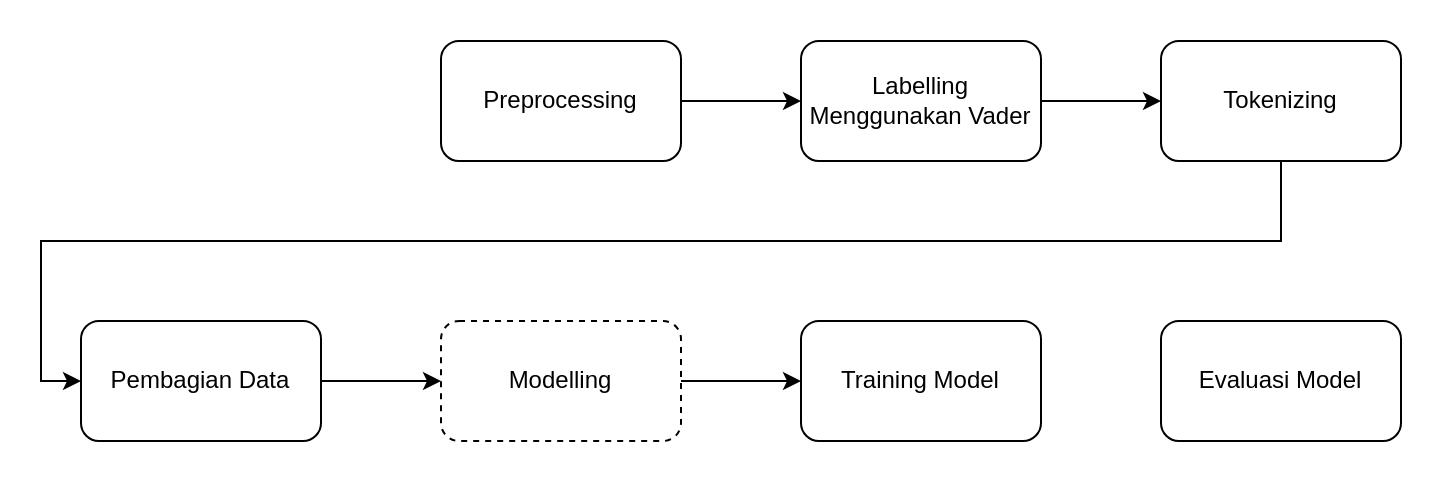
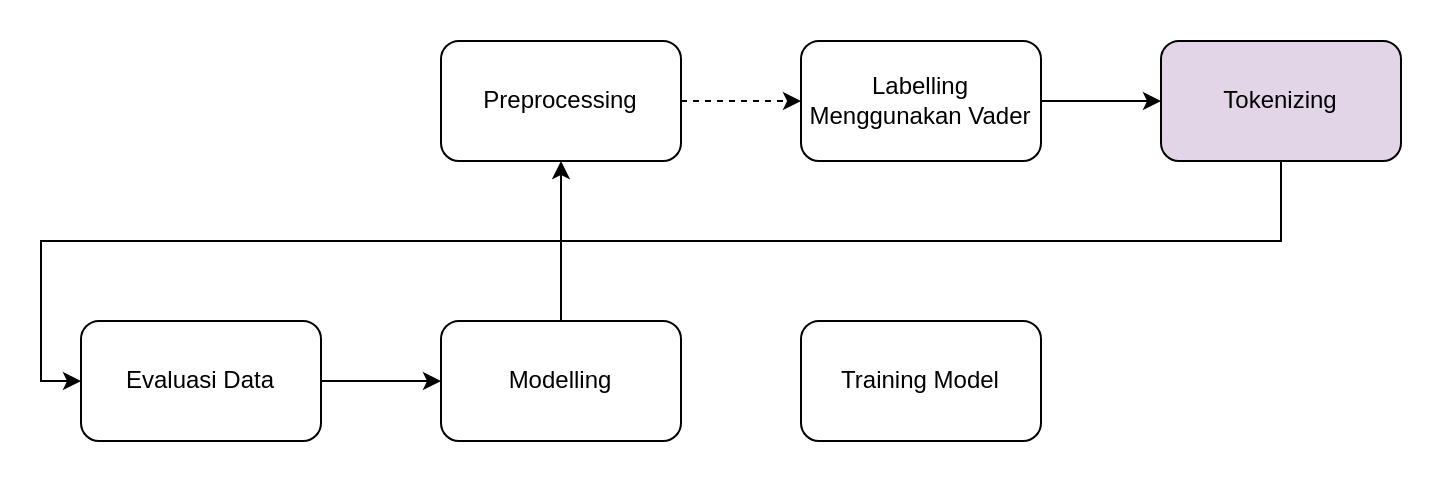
edge "Preprocessing" -> "Labelling Menggunakan Vader": style solid -> dashed
node "Tokenizing": fillcolor #ffffff -> #e1d5e7
node "Pembagian Data": label "Pembagian Data" -> "Evaluasi Data"
node "Modelling": style dashed -> solid
edge "Modelling" -> "Training Model": now "Modelling" -> "Preprocessing"
node "Evaluasi Model": removed
